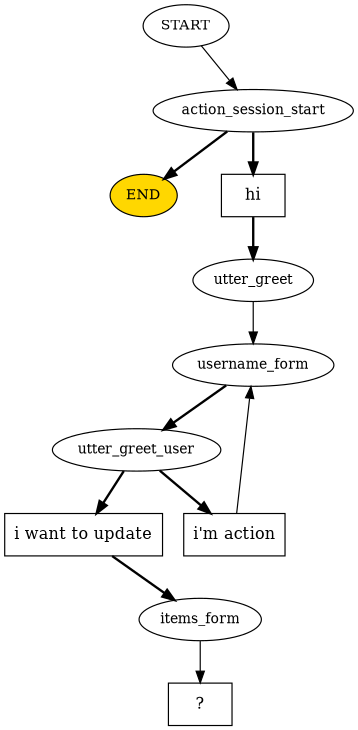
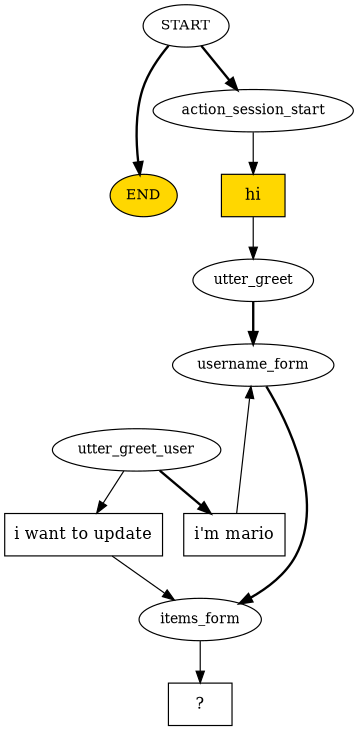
edge "START" -> "action_session_start": style solid -> bold
edge "action_session_start" -> "hi": style bold -> solid
edge "action_session_start" -> "END": now "START" -> "END"
node "hi": fillcolor white -> gold
edge "hi" -> "utter_greet": style bold -> solid
edge "utter_greet" -> "username_form": style solid -> bold
edge "username_form" -> "utter_greet_user": now "username_form" -> "items_form"
edge "utter_greet_user" -> "i want to update": style bold -> solid
node "i'm action": label "i'm action" -> "i'm mario"
edge "i want to update" -> "items_form": style bold -> solid
